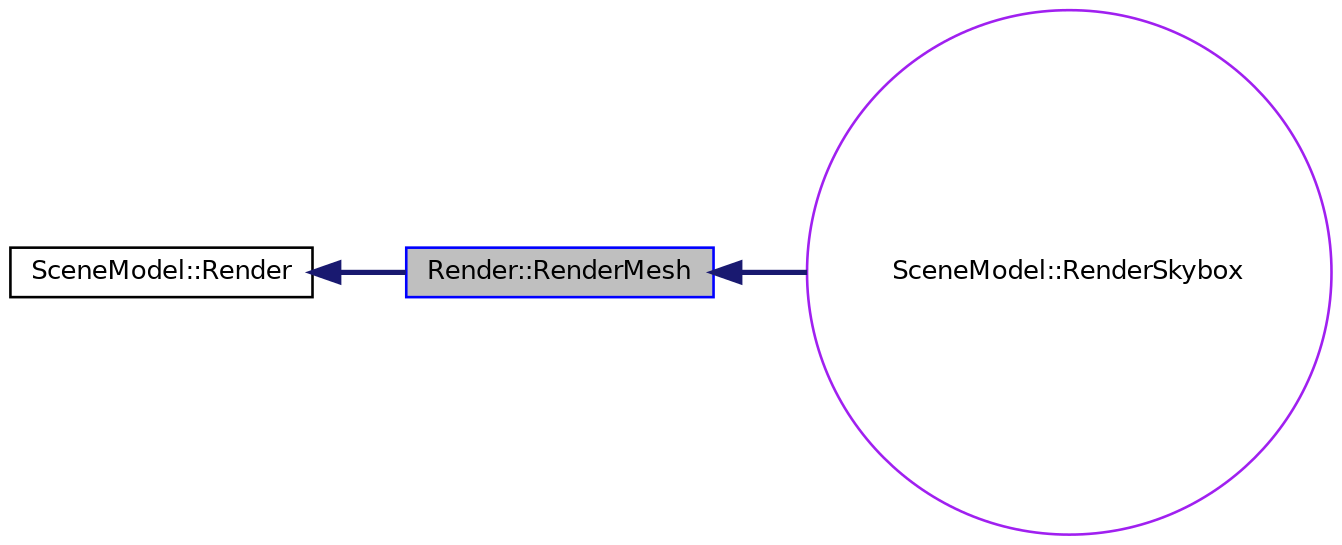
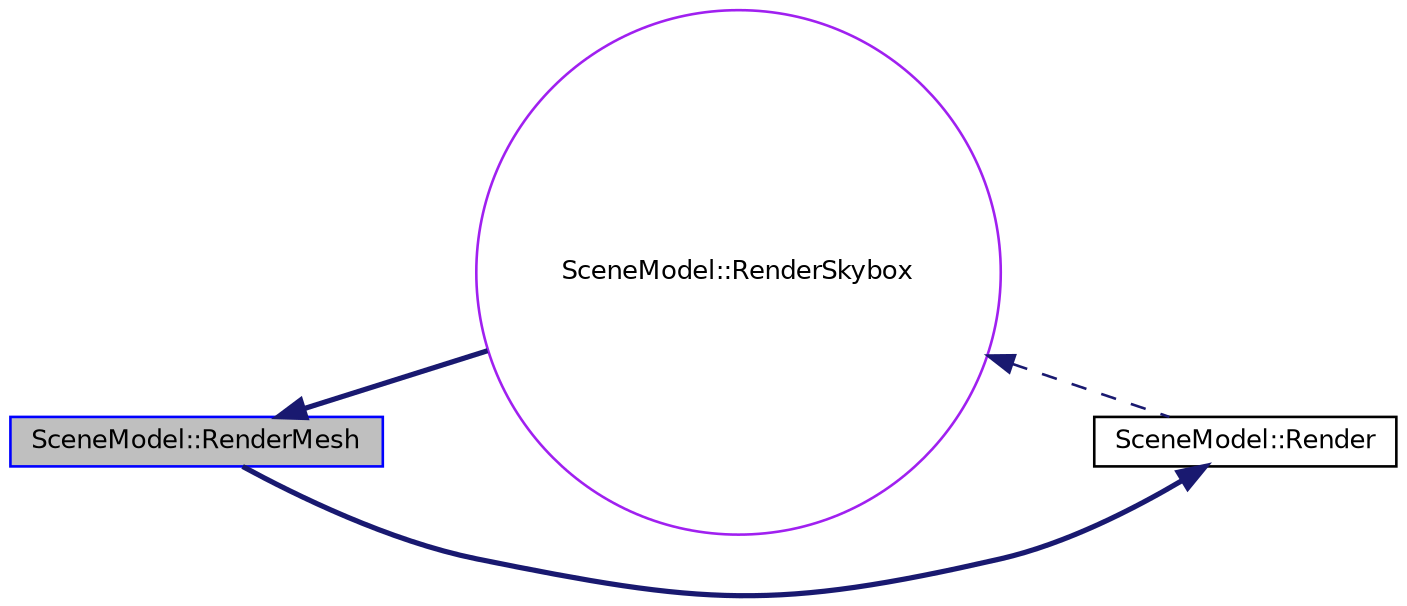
node "Render::RenderMesh": label "Render::RenderMesh" -> "SceneModel::RenderMesh"
edge "SceneModel::Render" -> "SceneModel::RenderSkybox": added
